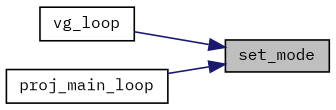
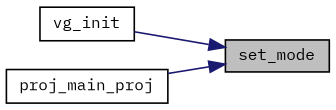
node "vg_loop": label "vg_loop" -> "vg_init"
node "proj_main_loop": label "proj_main_loop" -> "proj_main_proj"
